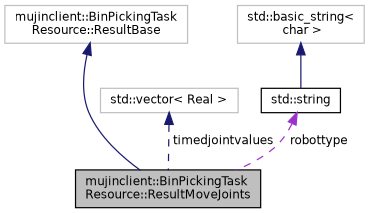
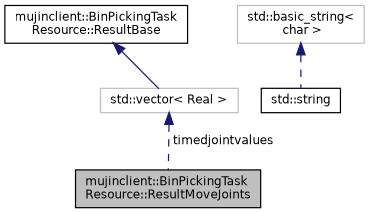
node "mujinclient::BinPickingTask Resource::ResultBase": color grey75 -> black
edge "std::string" -> "std::basic_string< char >": style solid -> dashed
edge "mujinclient::BinPickingTask Resource::ResultMoveJoints" -> "mujinclient::BinPickingTask Resource::ResultBase": now "std::vector< Real >" -> "mujinclient::BinPickingTask Resource::ResultBase"
edge "mujinclient::BinPickingTask Resource::ResultMoveJoints" -> "std::string": removed, label "robottype"
